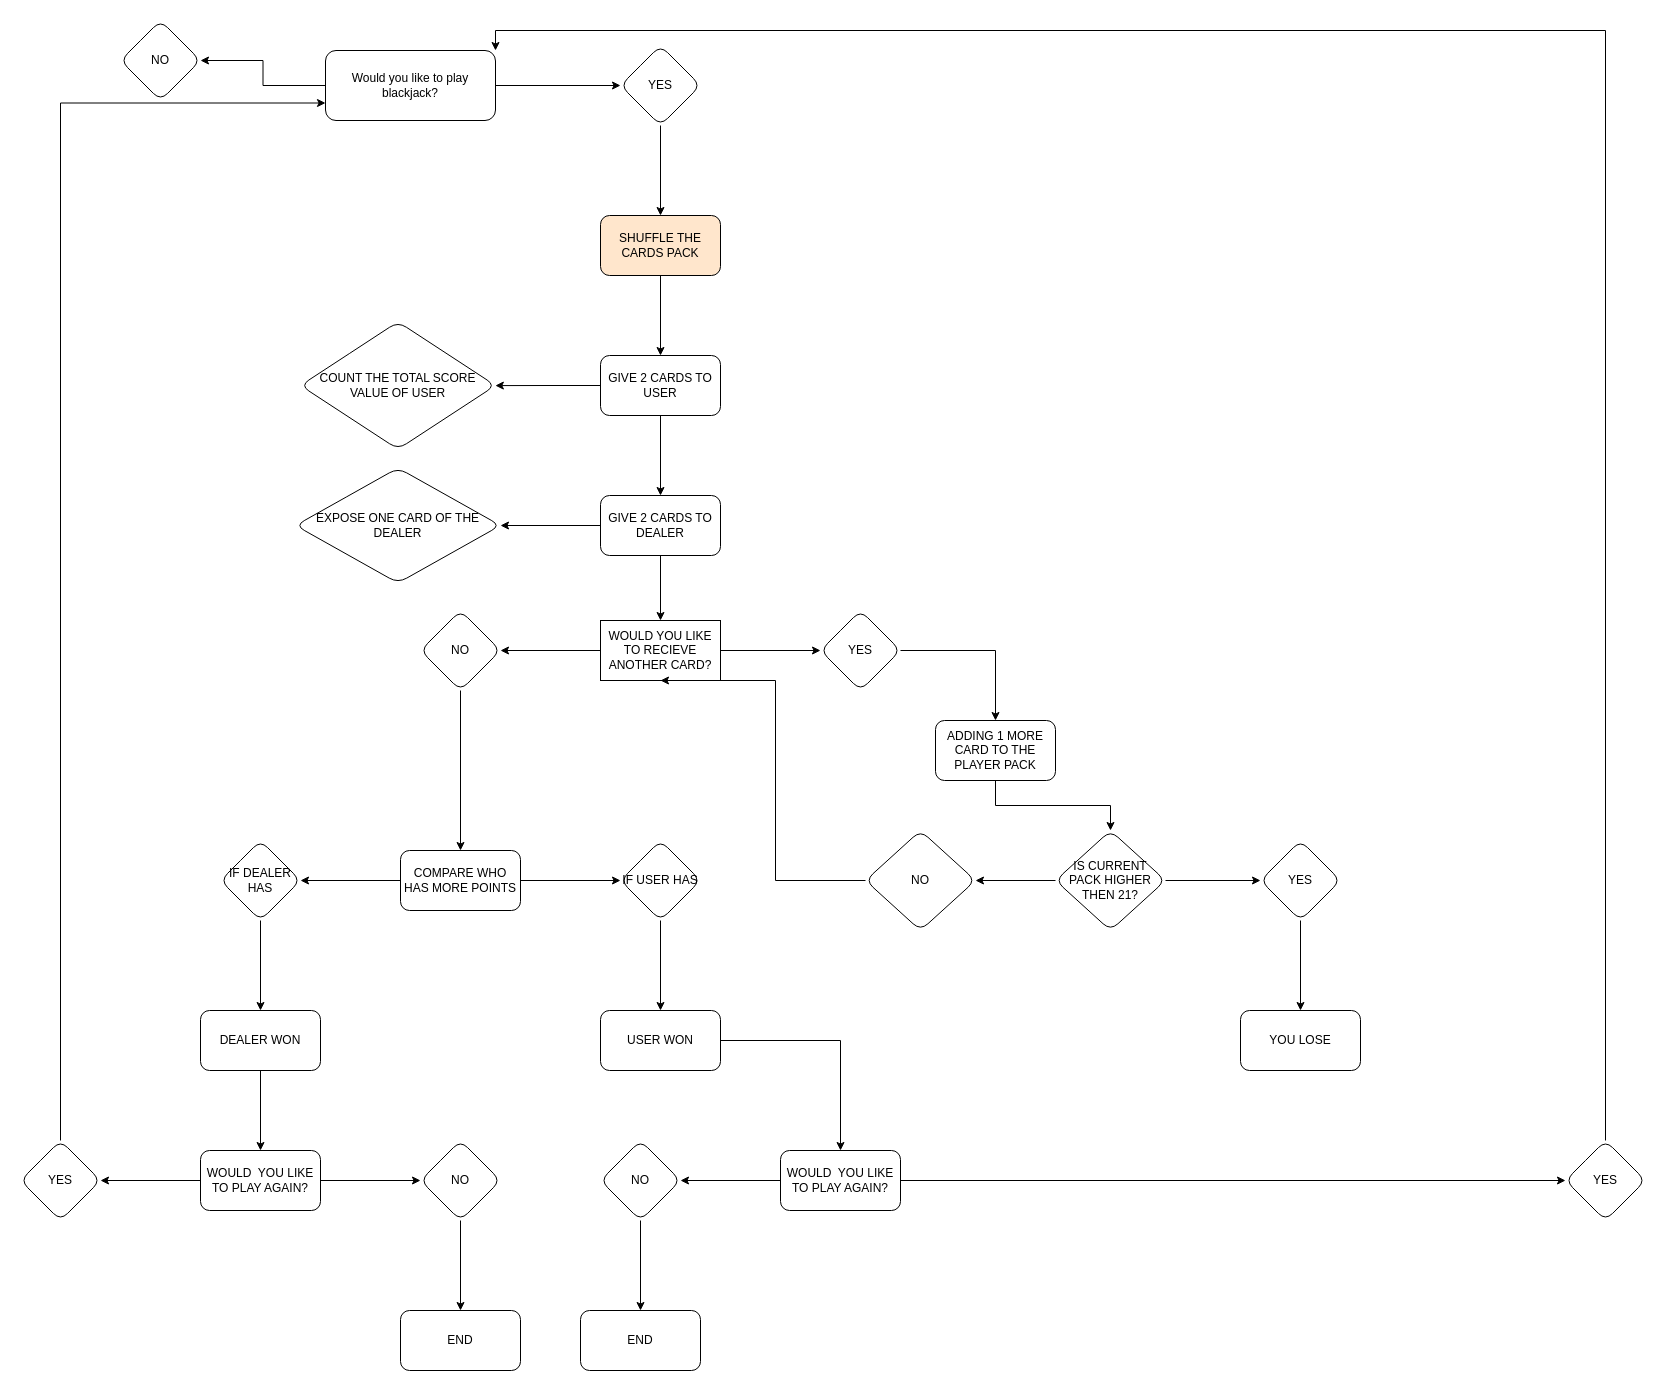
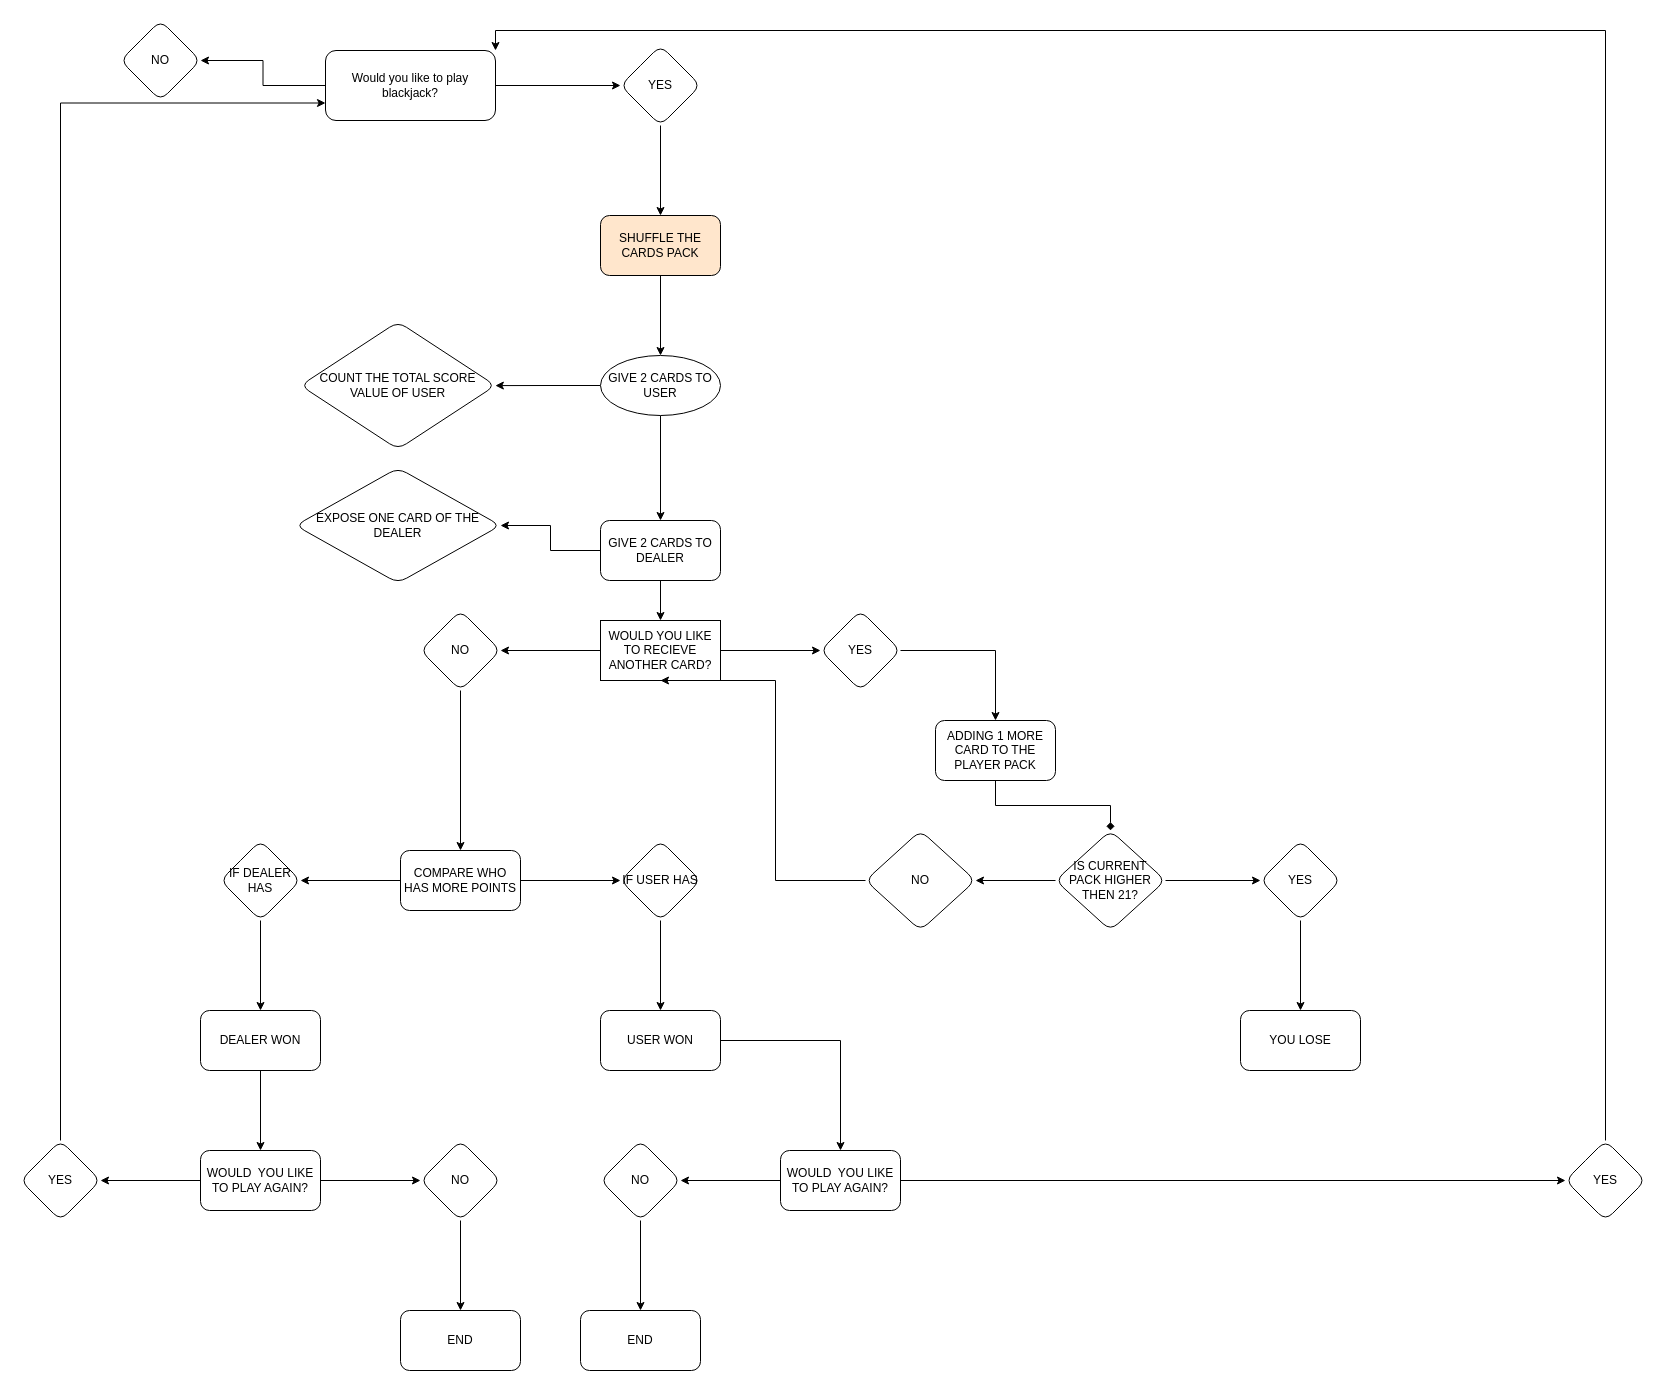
node "GIVE 2 CARDS TO USER": shape rounded rectangle -> ellipse
node "GIVE 2 CARDS TO DEALER": moved (661, 526) -> (661, 551)
edge "ADDING 1 MORE CARD TO THE PLAYER PACK" -> "IS CURRENT PACK HIGHER THEN 21?": arrowhead classic -> diamond
